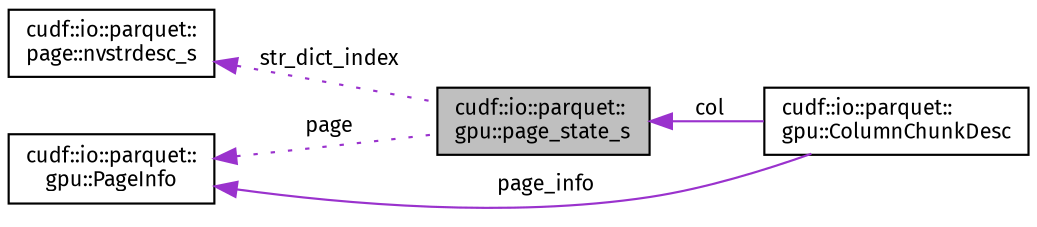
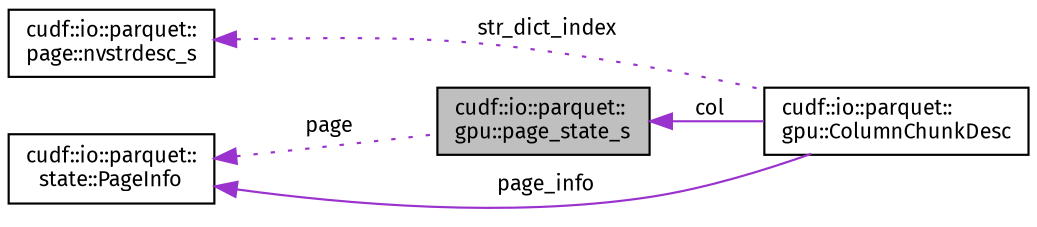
edge "cudf::io::parquet:: gpu::page_state_s" -> "cudf::io::parquet:: page::nvstrdesc_s": now "cudf::io::parquet:: gpu::ColumnChunkDesc" -> "cudf::io::parquet:: page::nvstrdesc_s"
node "cudf::io::parquet:: gpu::PageInfo": label "cudf::io::parquet:: gpu::PageInfo" -> "cudf::io::parquet:: state::PageInfo"
